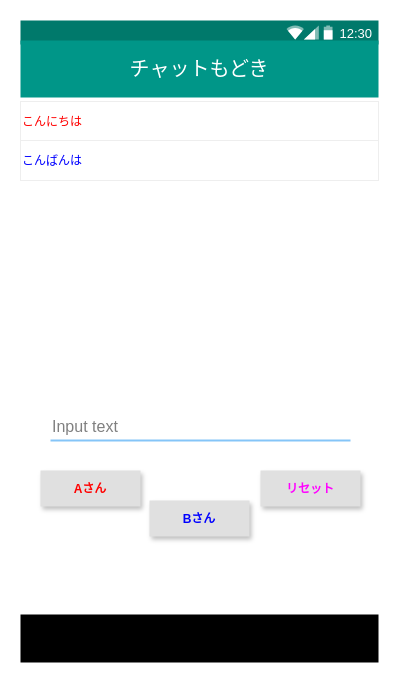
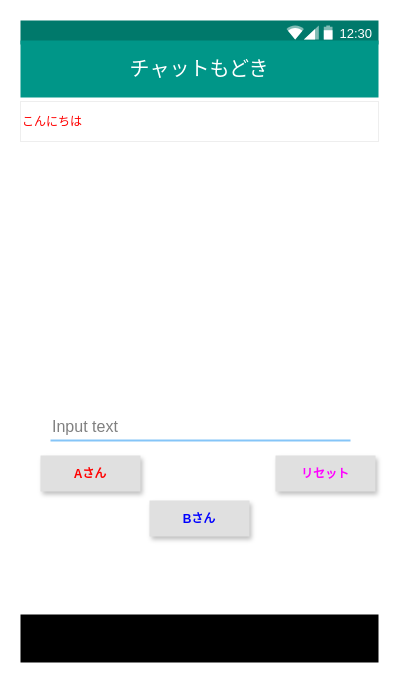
node "こんばんは": removed
node "Aさん": moved (91, 489) -> (91, 474)
node "リセット": moved (311, 489) -> (326, 474)
